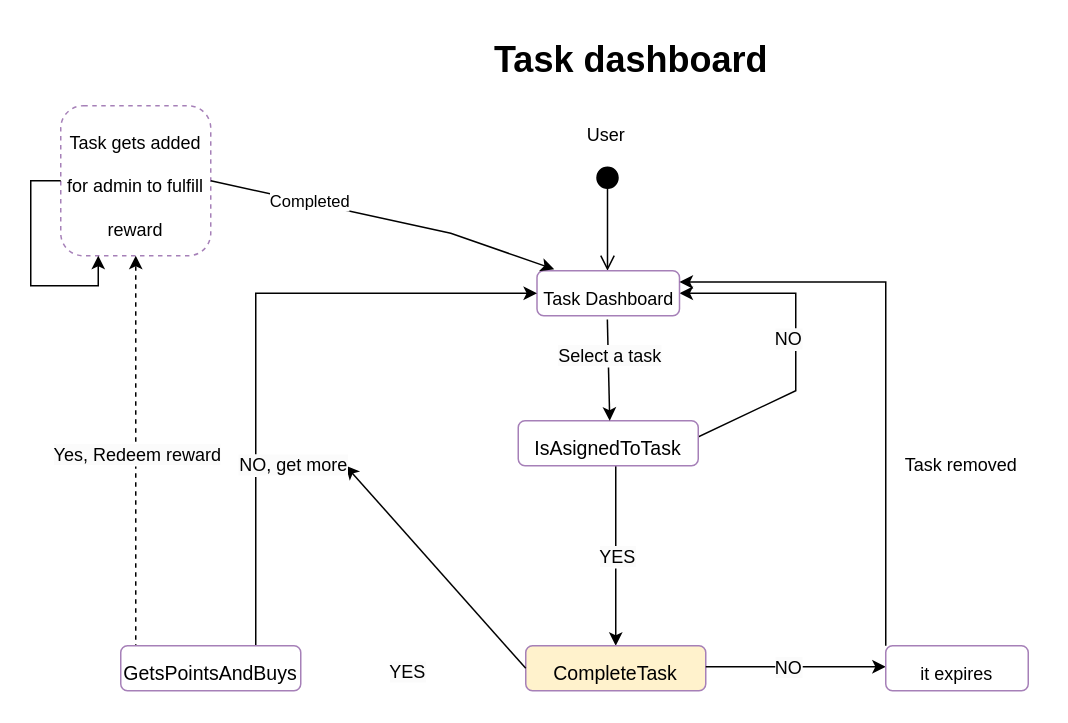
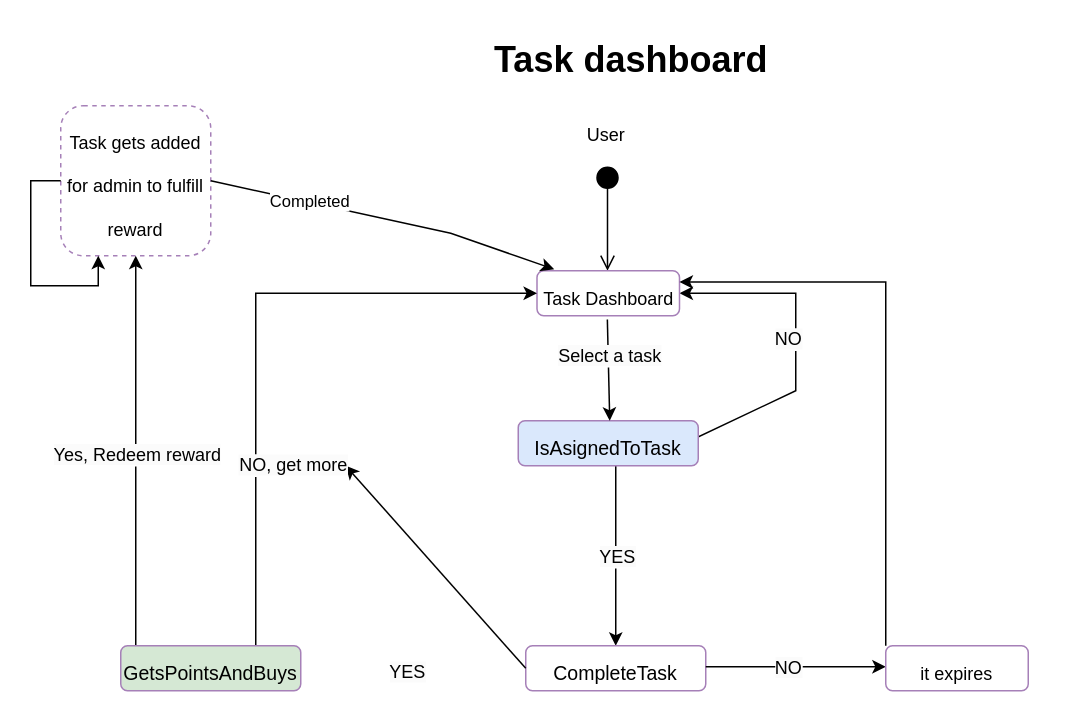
node "IsAsignedToTask": fillcolor #ffffff -> #dae8fc
node "Task removed": removed
edge "GetsPointsAndBuys" -> "Task gets added for admin to fulfill reward": style dashed -> solid
node "GetsPointsAndBuys": fillcolor #ffffff -> #d5e8d4
node "CompleteTask": fillcolor #fff2cc -> #ffffff
